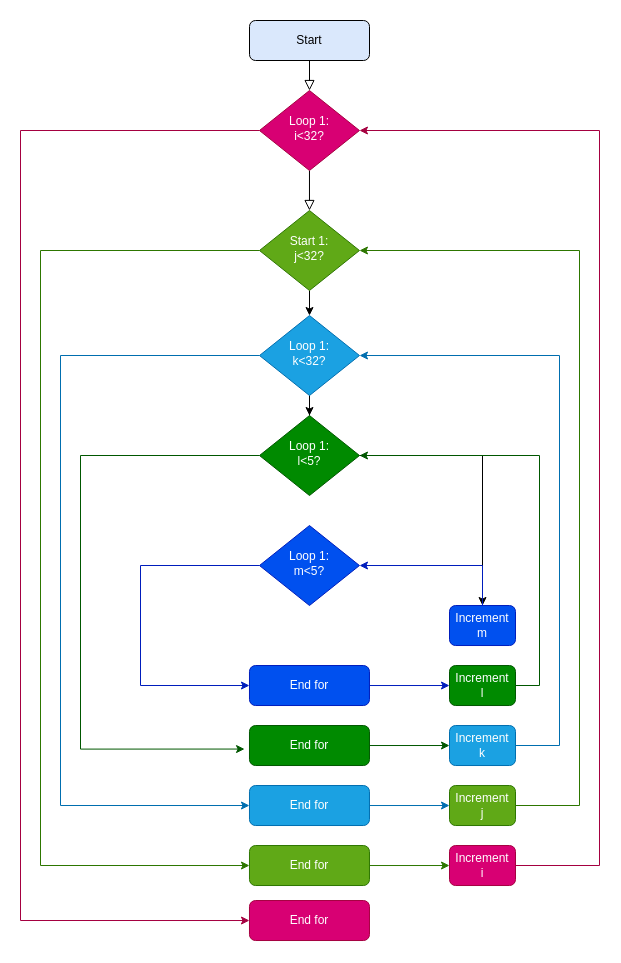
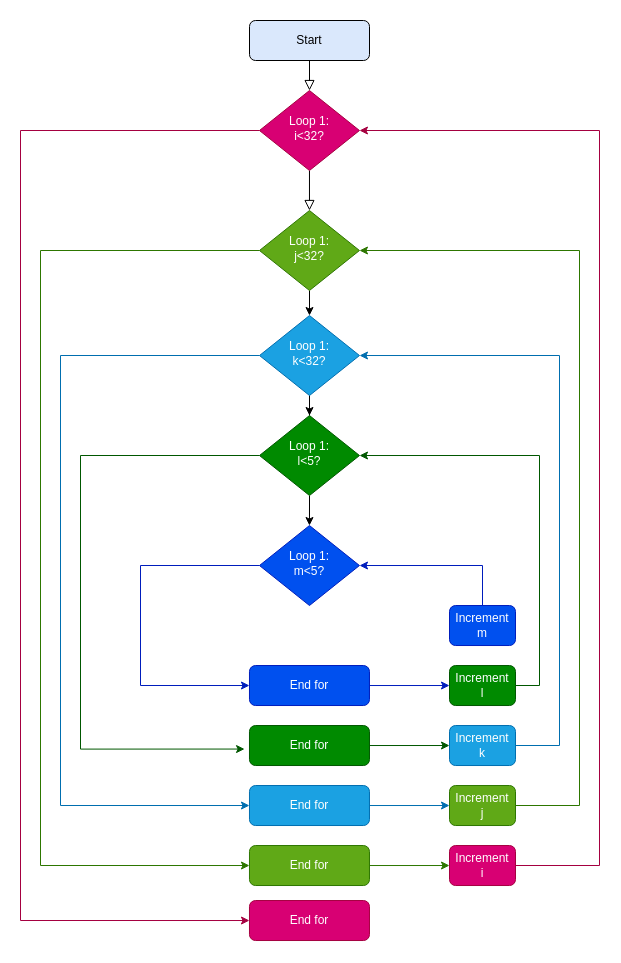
node "Start 1: j<32?": label "Start 1: j<32?" -> "Loop 1: j<32?"
edge "Loop 1: l<5?" -> "Increment m": now "Loop 1: l<5?" -> "Loop 1: m<5?"
